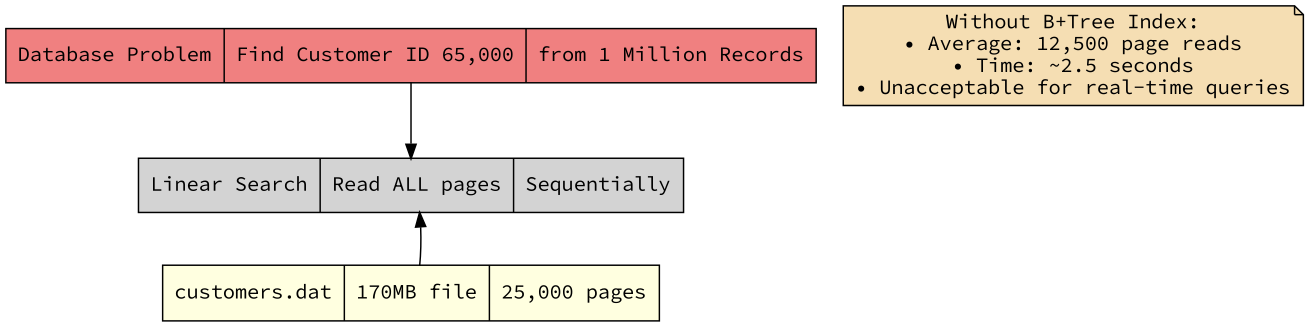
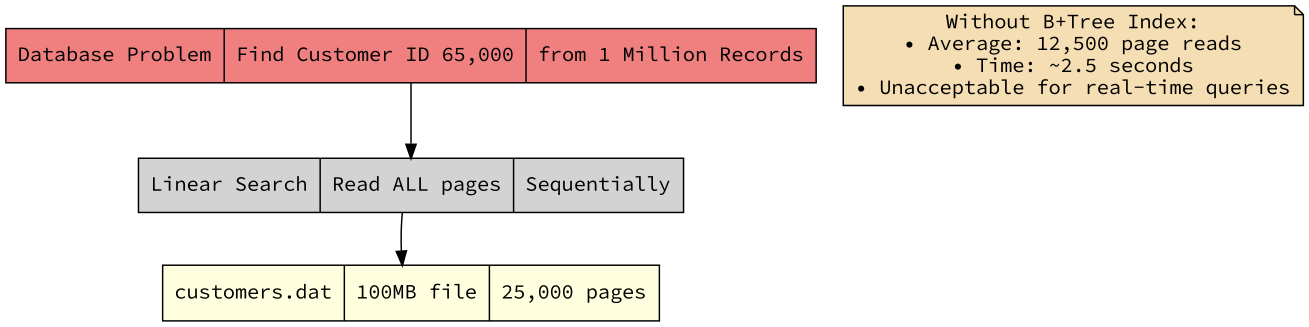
edge "customers.dat" -> "Linear Search": reversed
node "customers.dat": text "170MB file" -> "100MB file"
